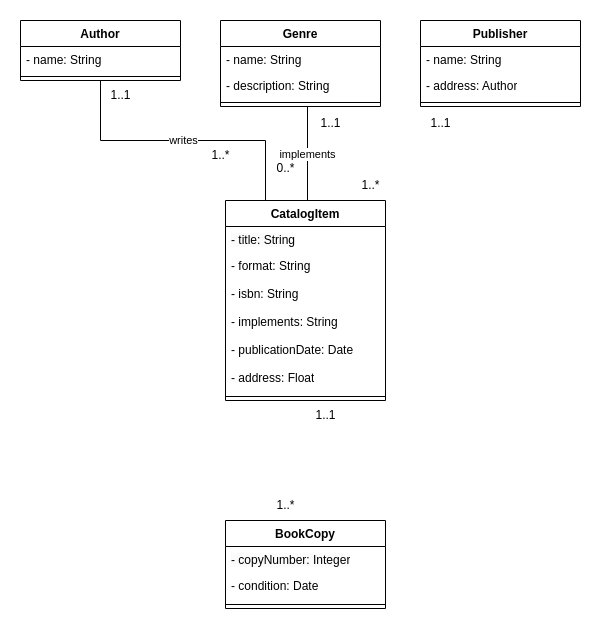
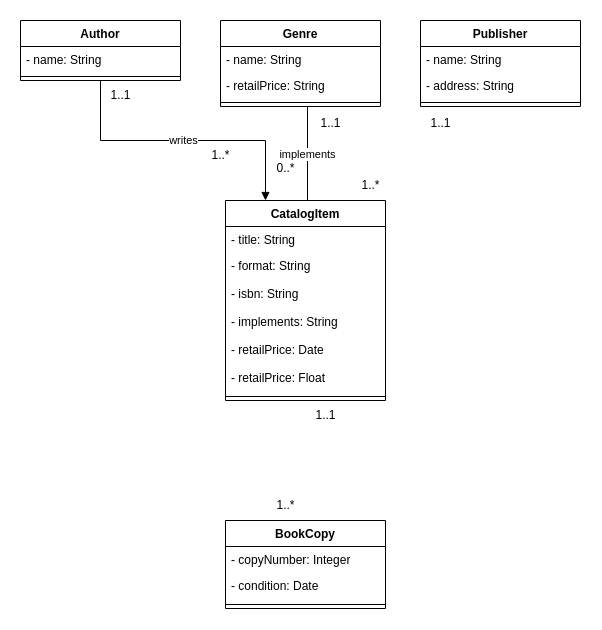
node "- description: String": label "- description: String" -> "- retailPrice: String"
node "- address: Author": label "- address: Author" -> "- address: String"
edge "Author" -- "CatalogItem": arrowhead none -> block
node "- publicationDate: Date": label "- publicationDate: Date" -> "- retailPrice: Date"
node "- address: Float": label "- address: Float" -> "- retailPrice: Float"
